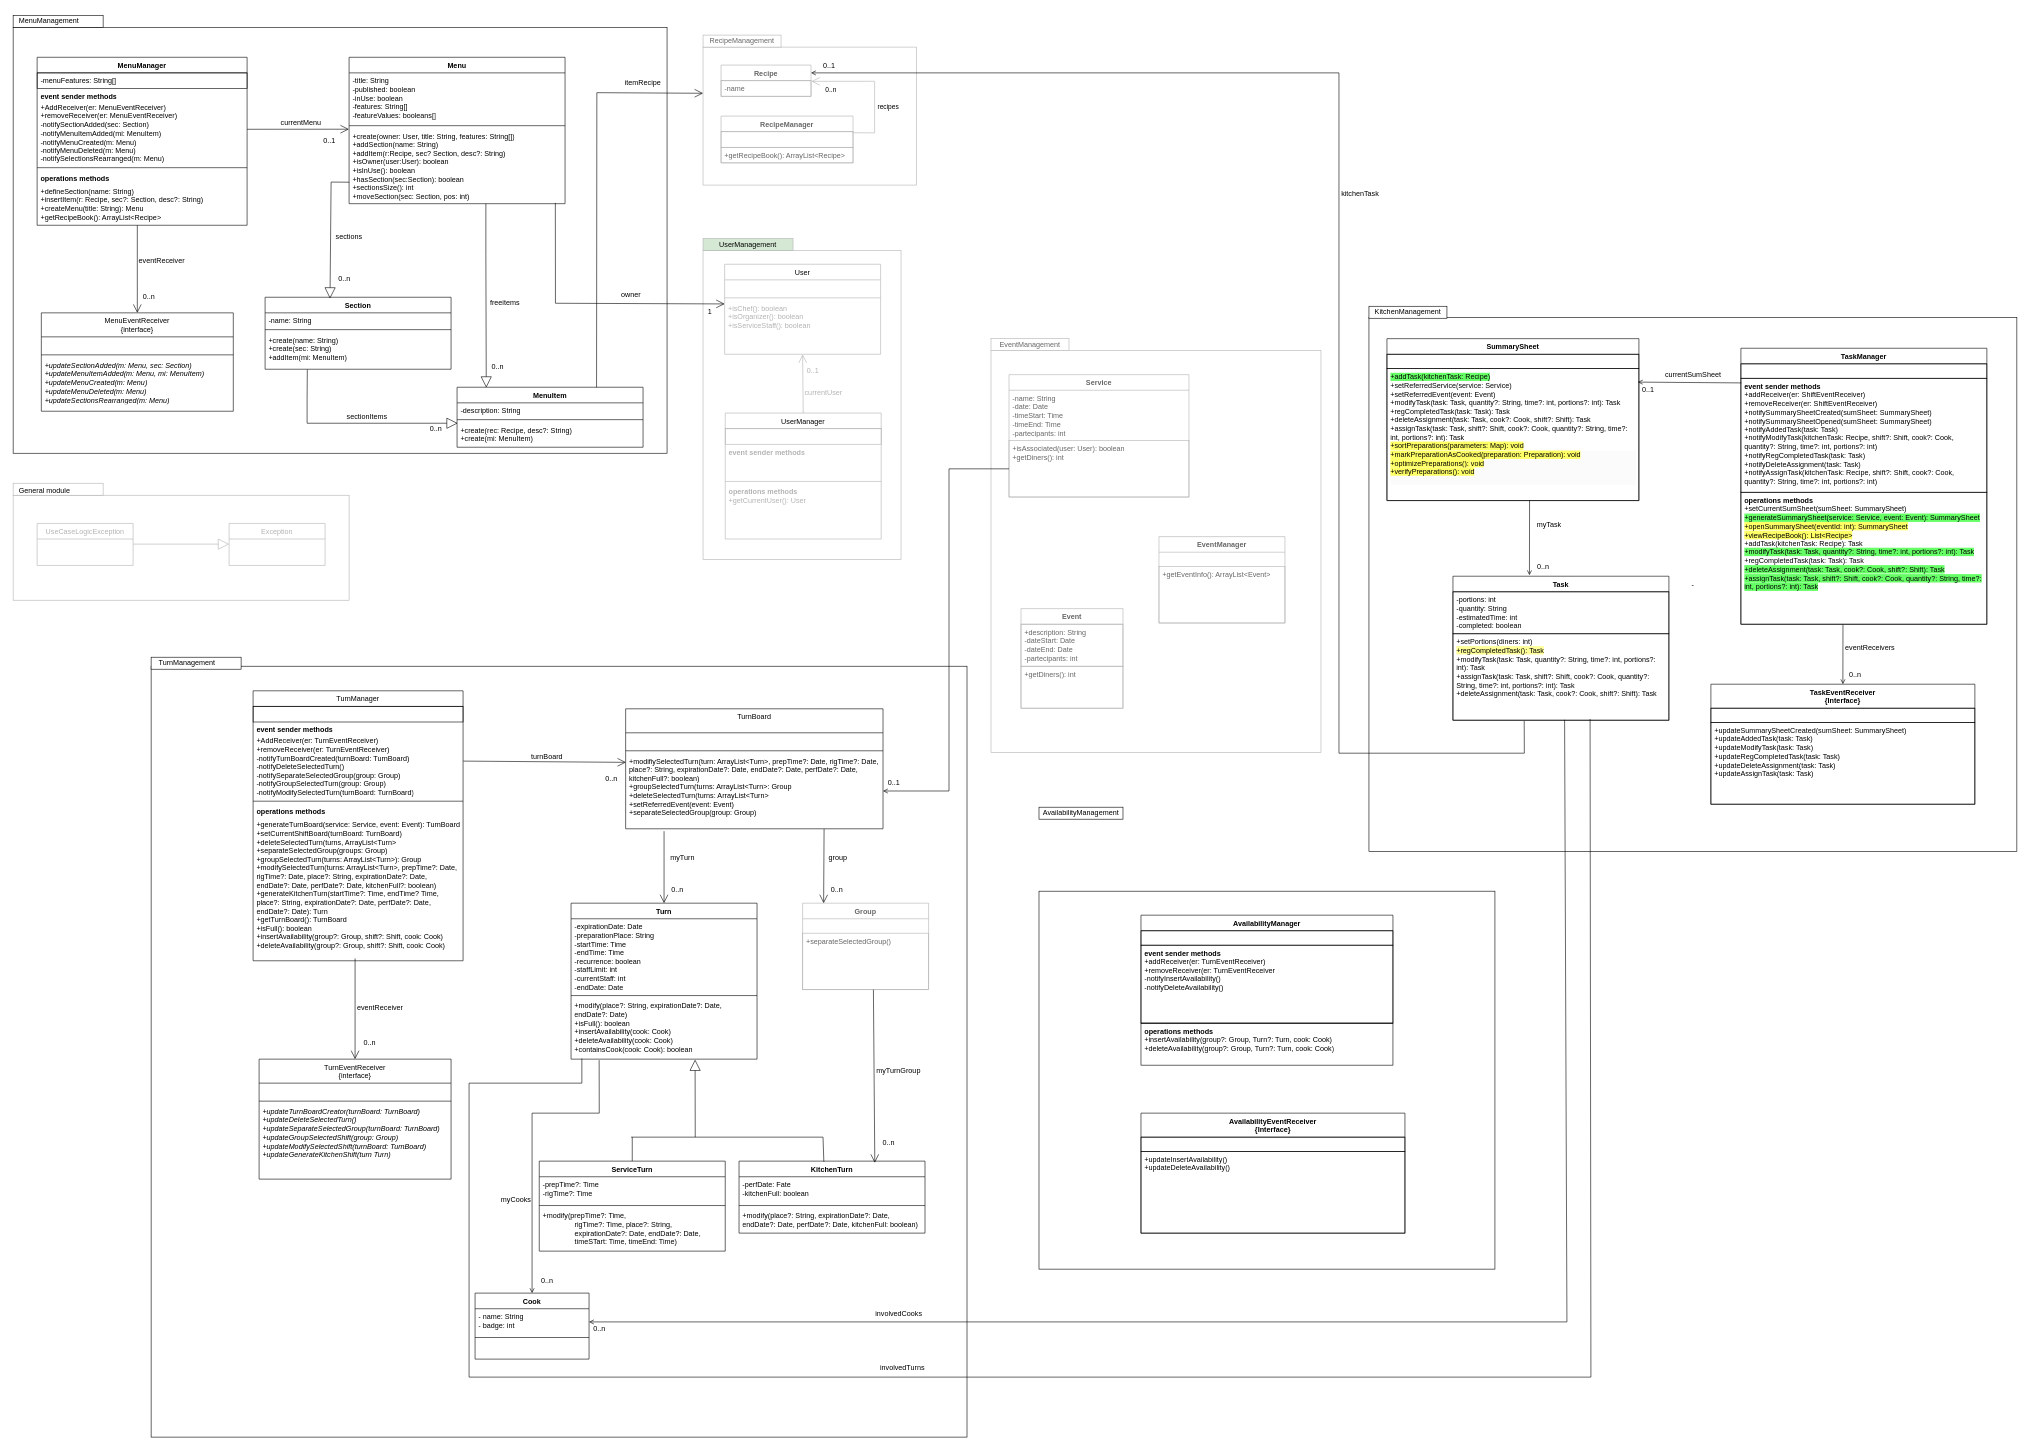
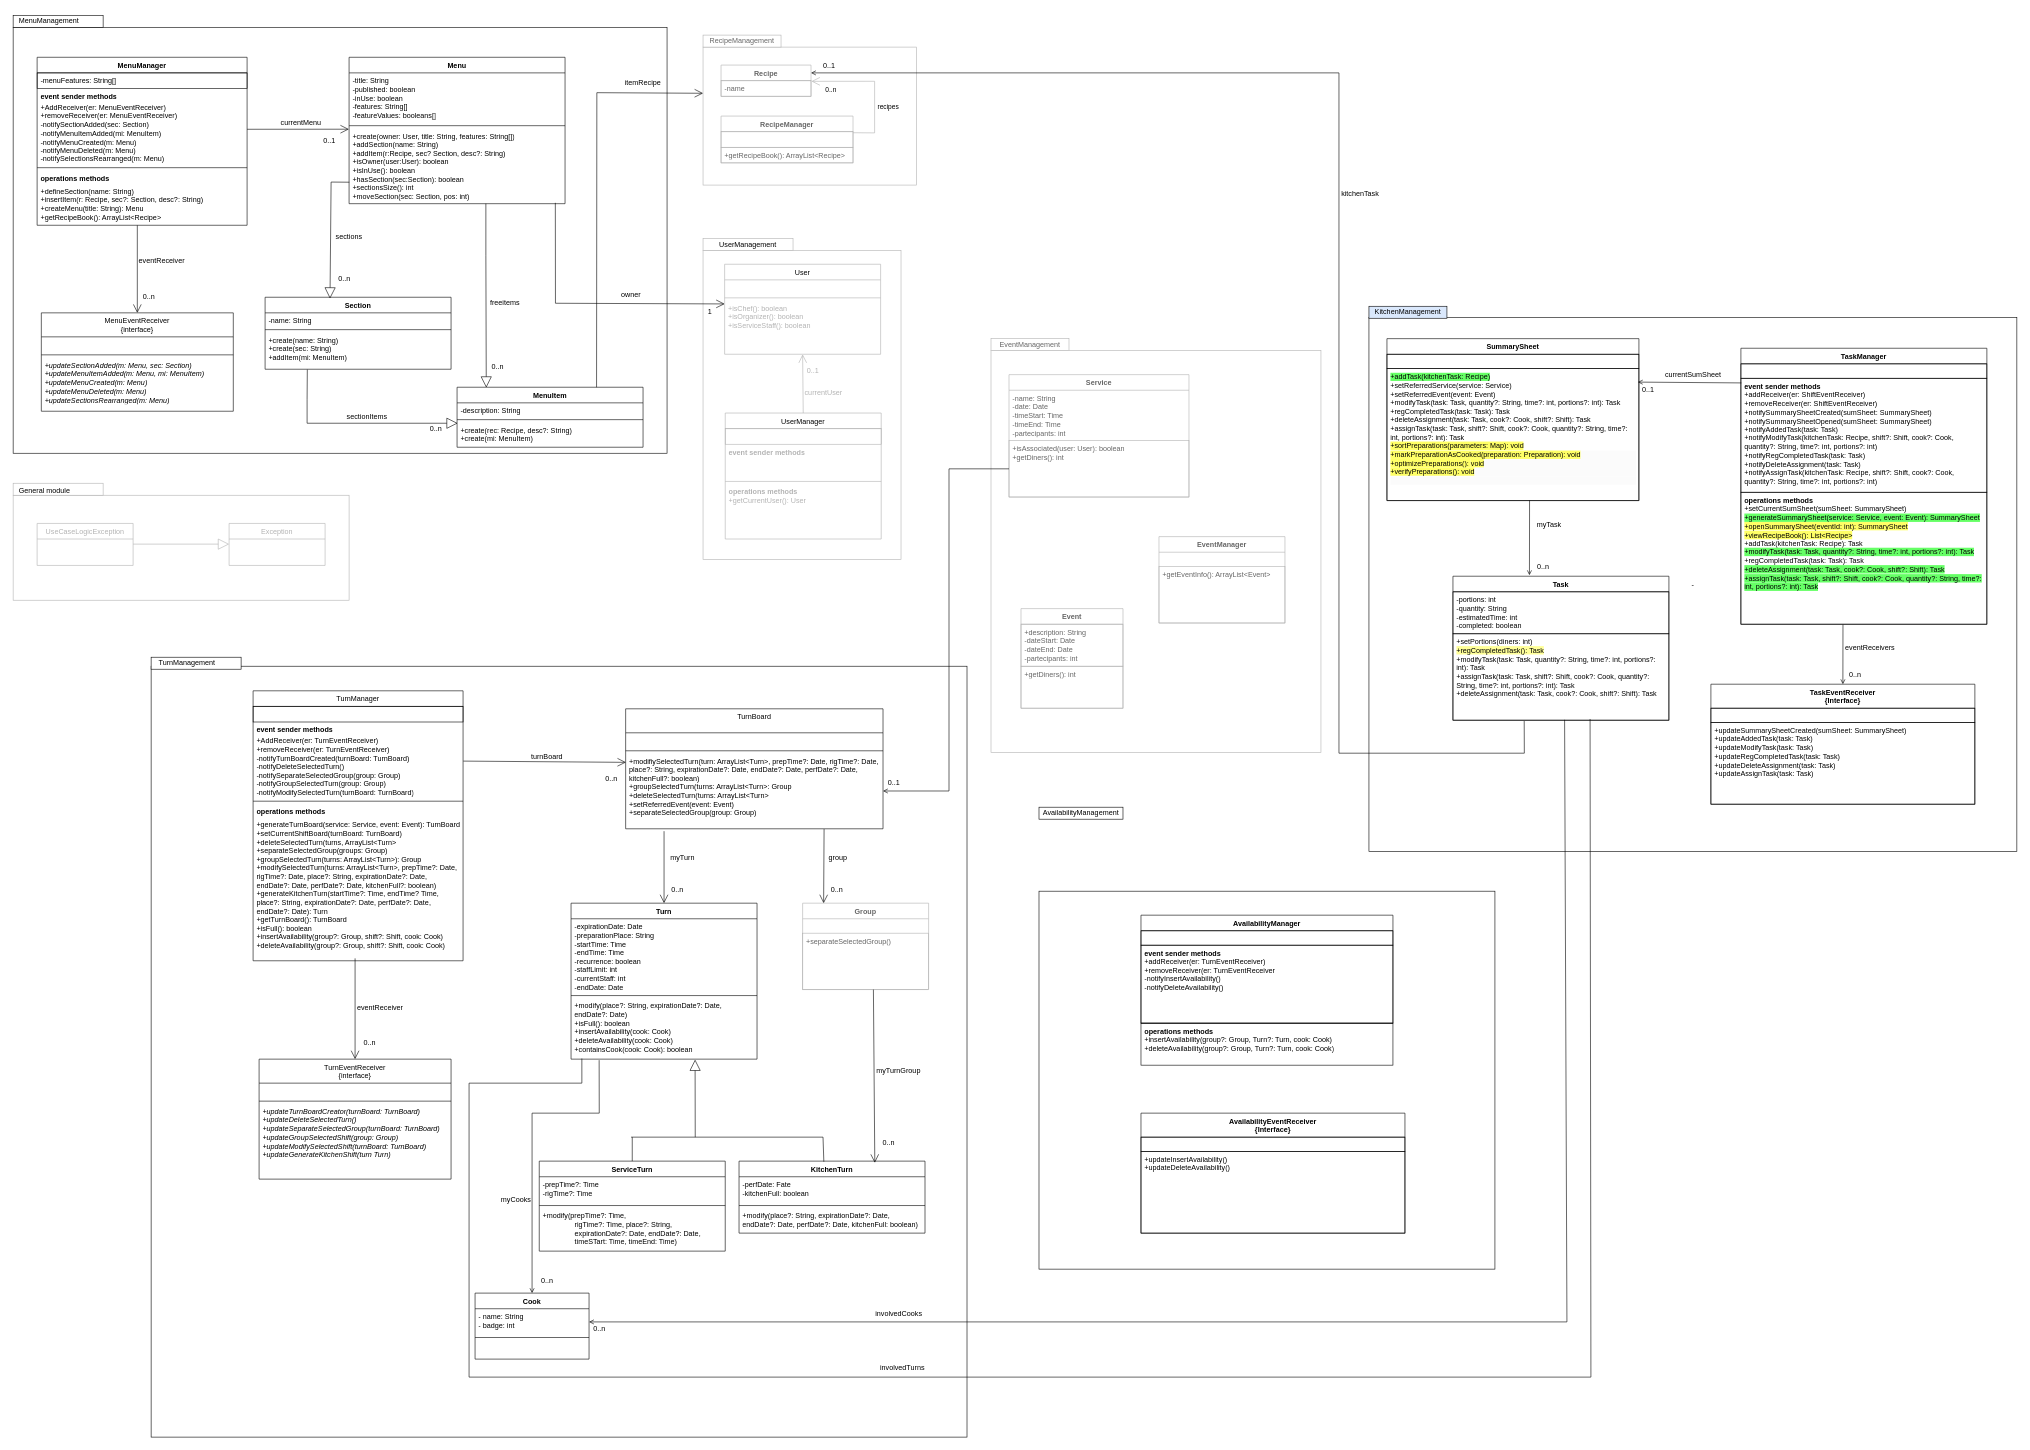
node "UserManagement": fillcolor #d5e8d4 -> #ffffff
node "KitchenManagement": fillcolor #ffffff -> #dae8fc
